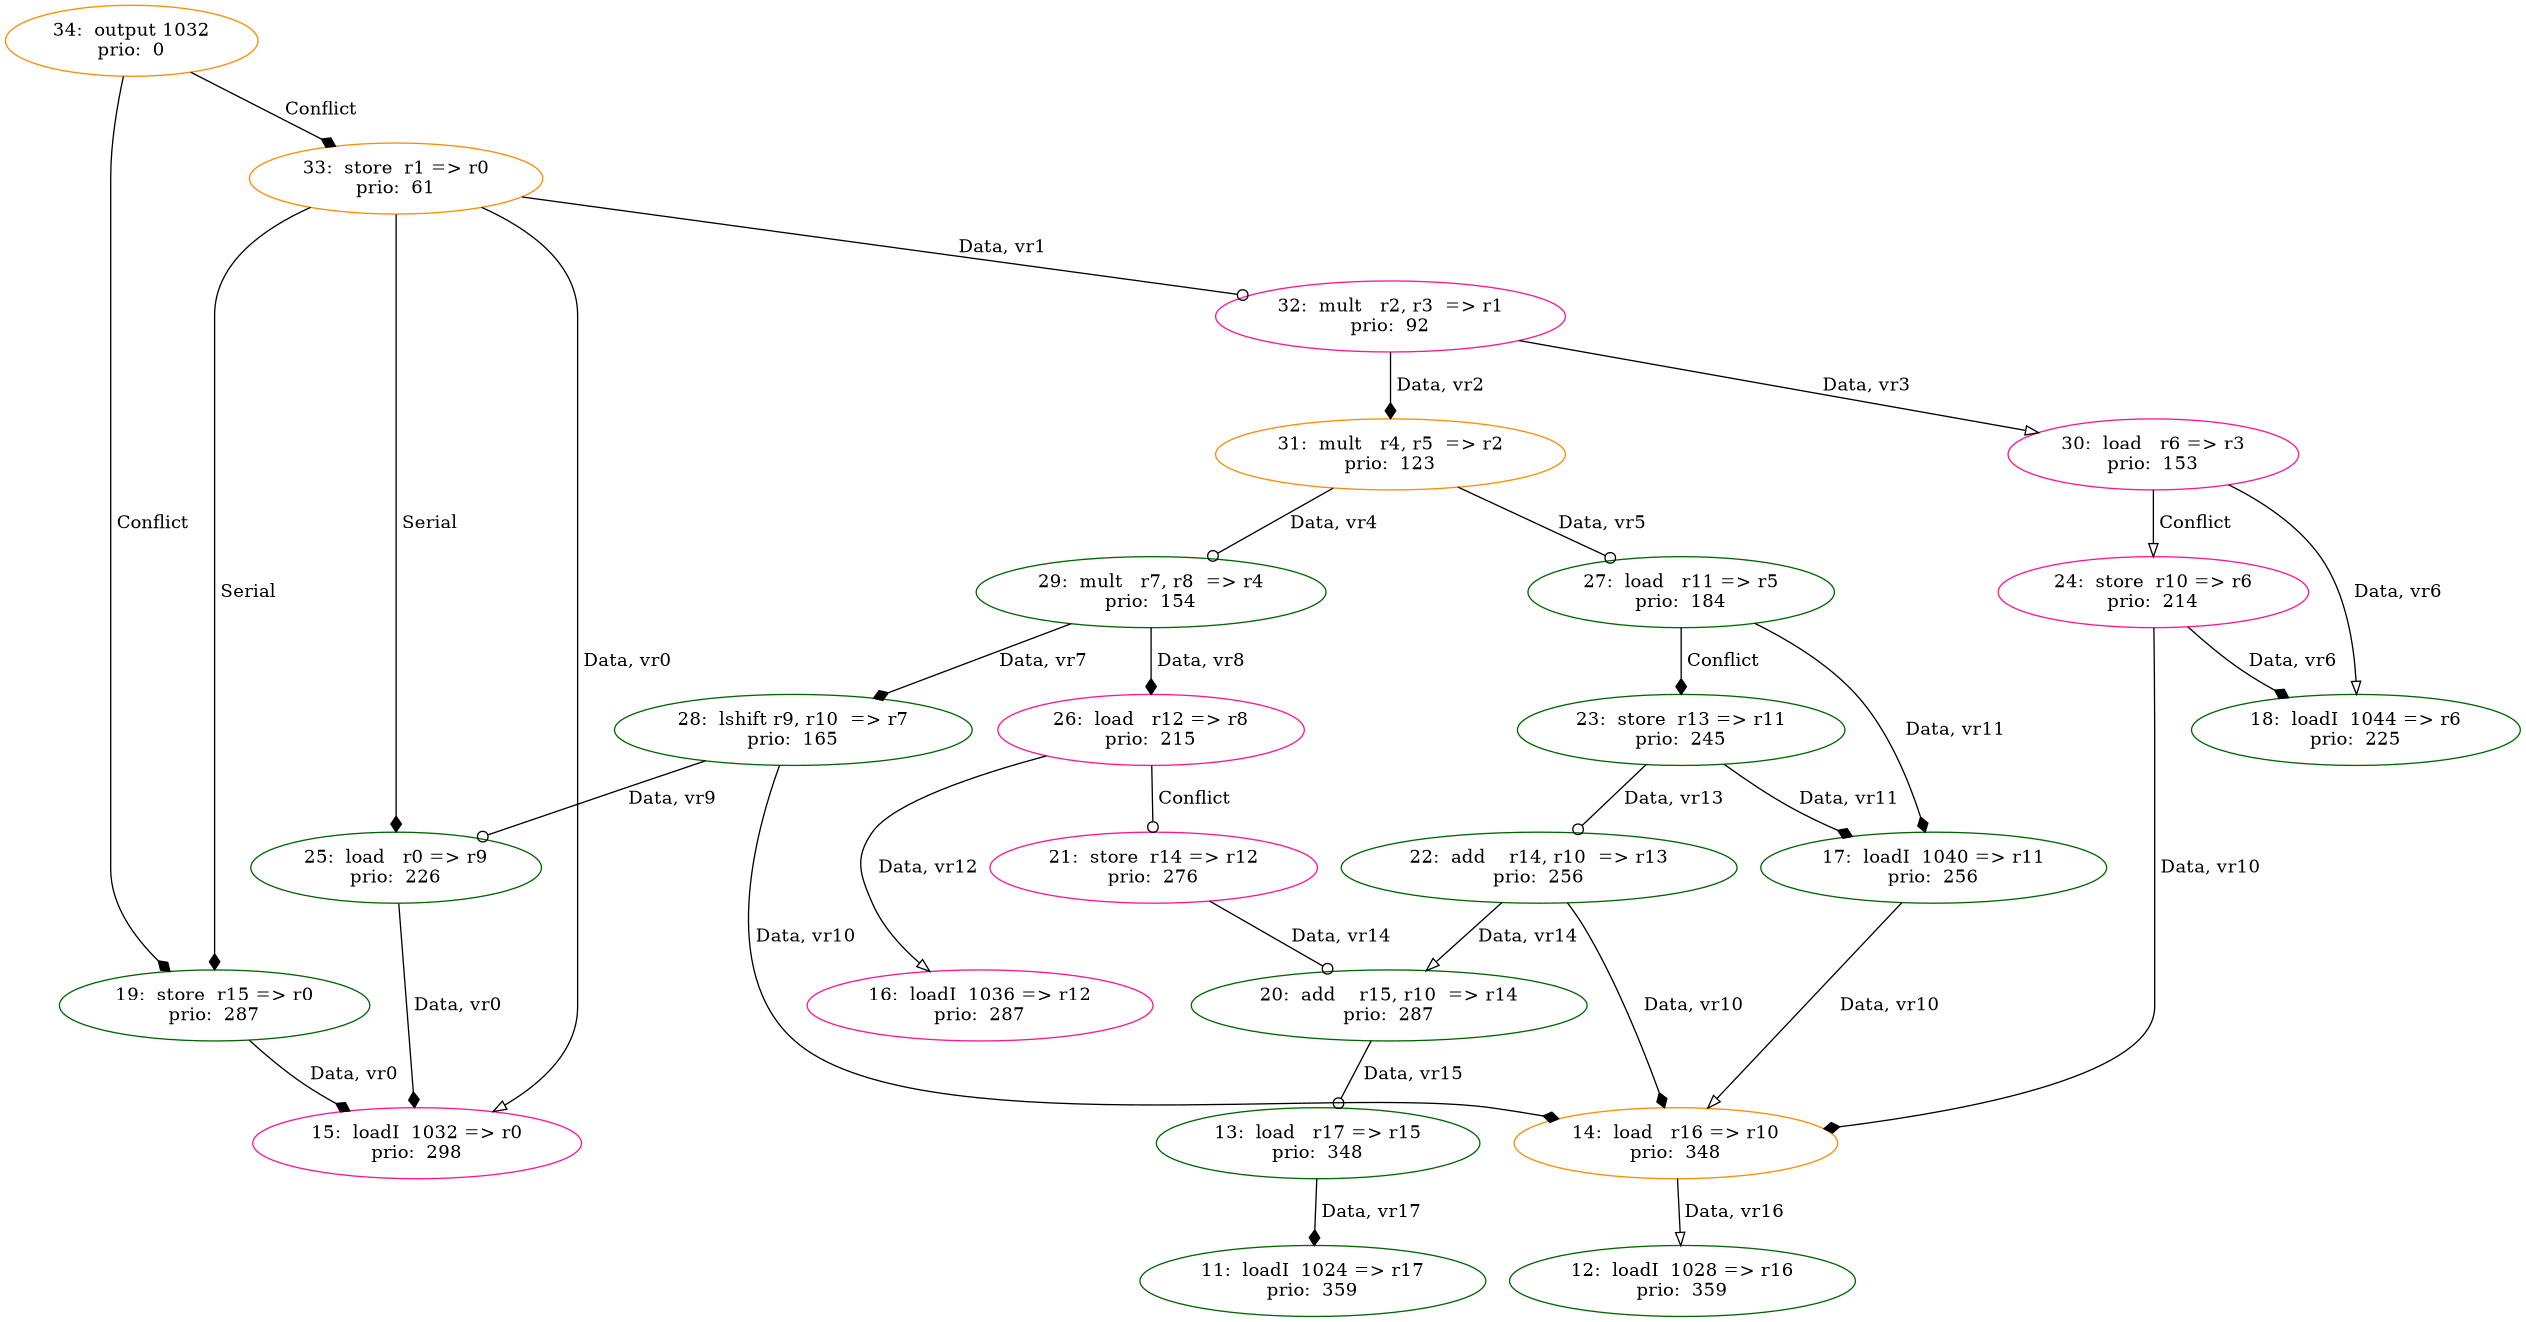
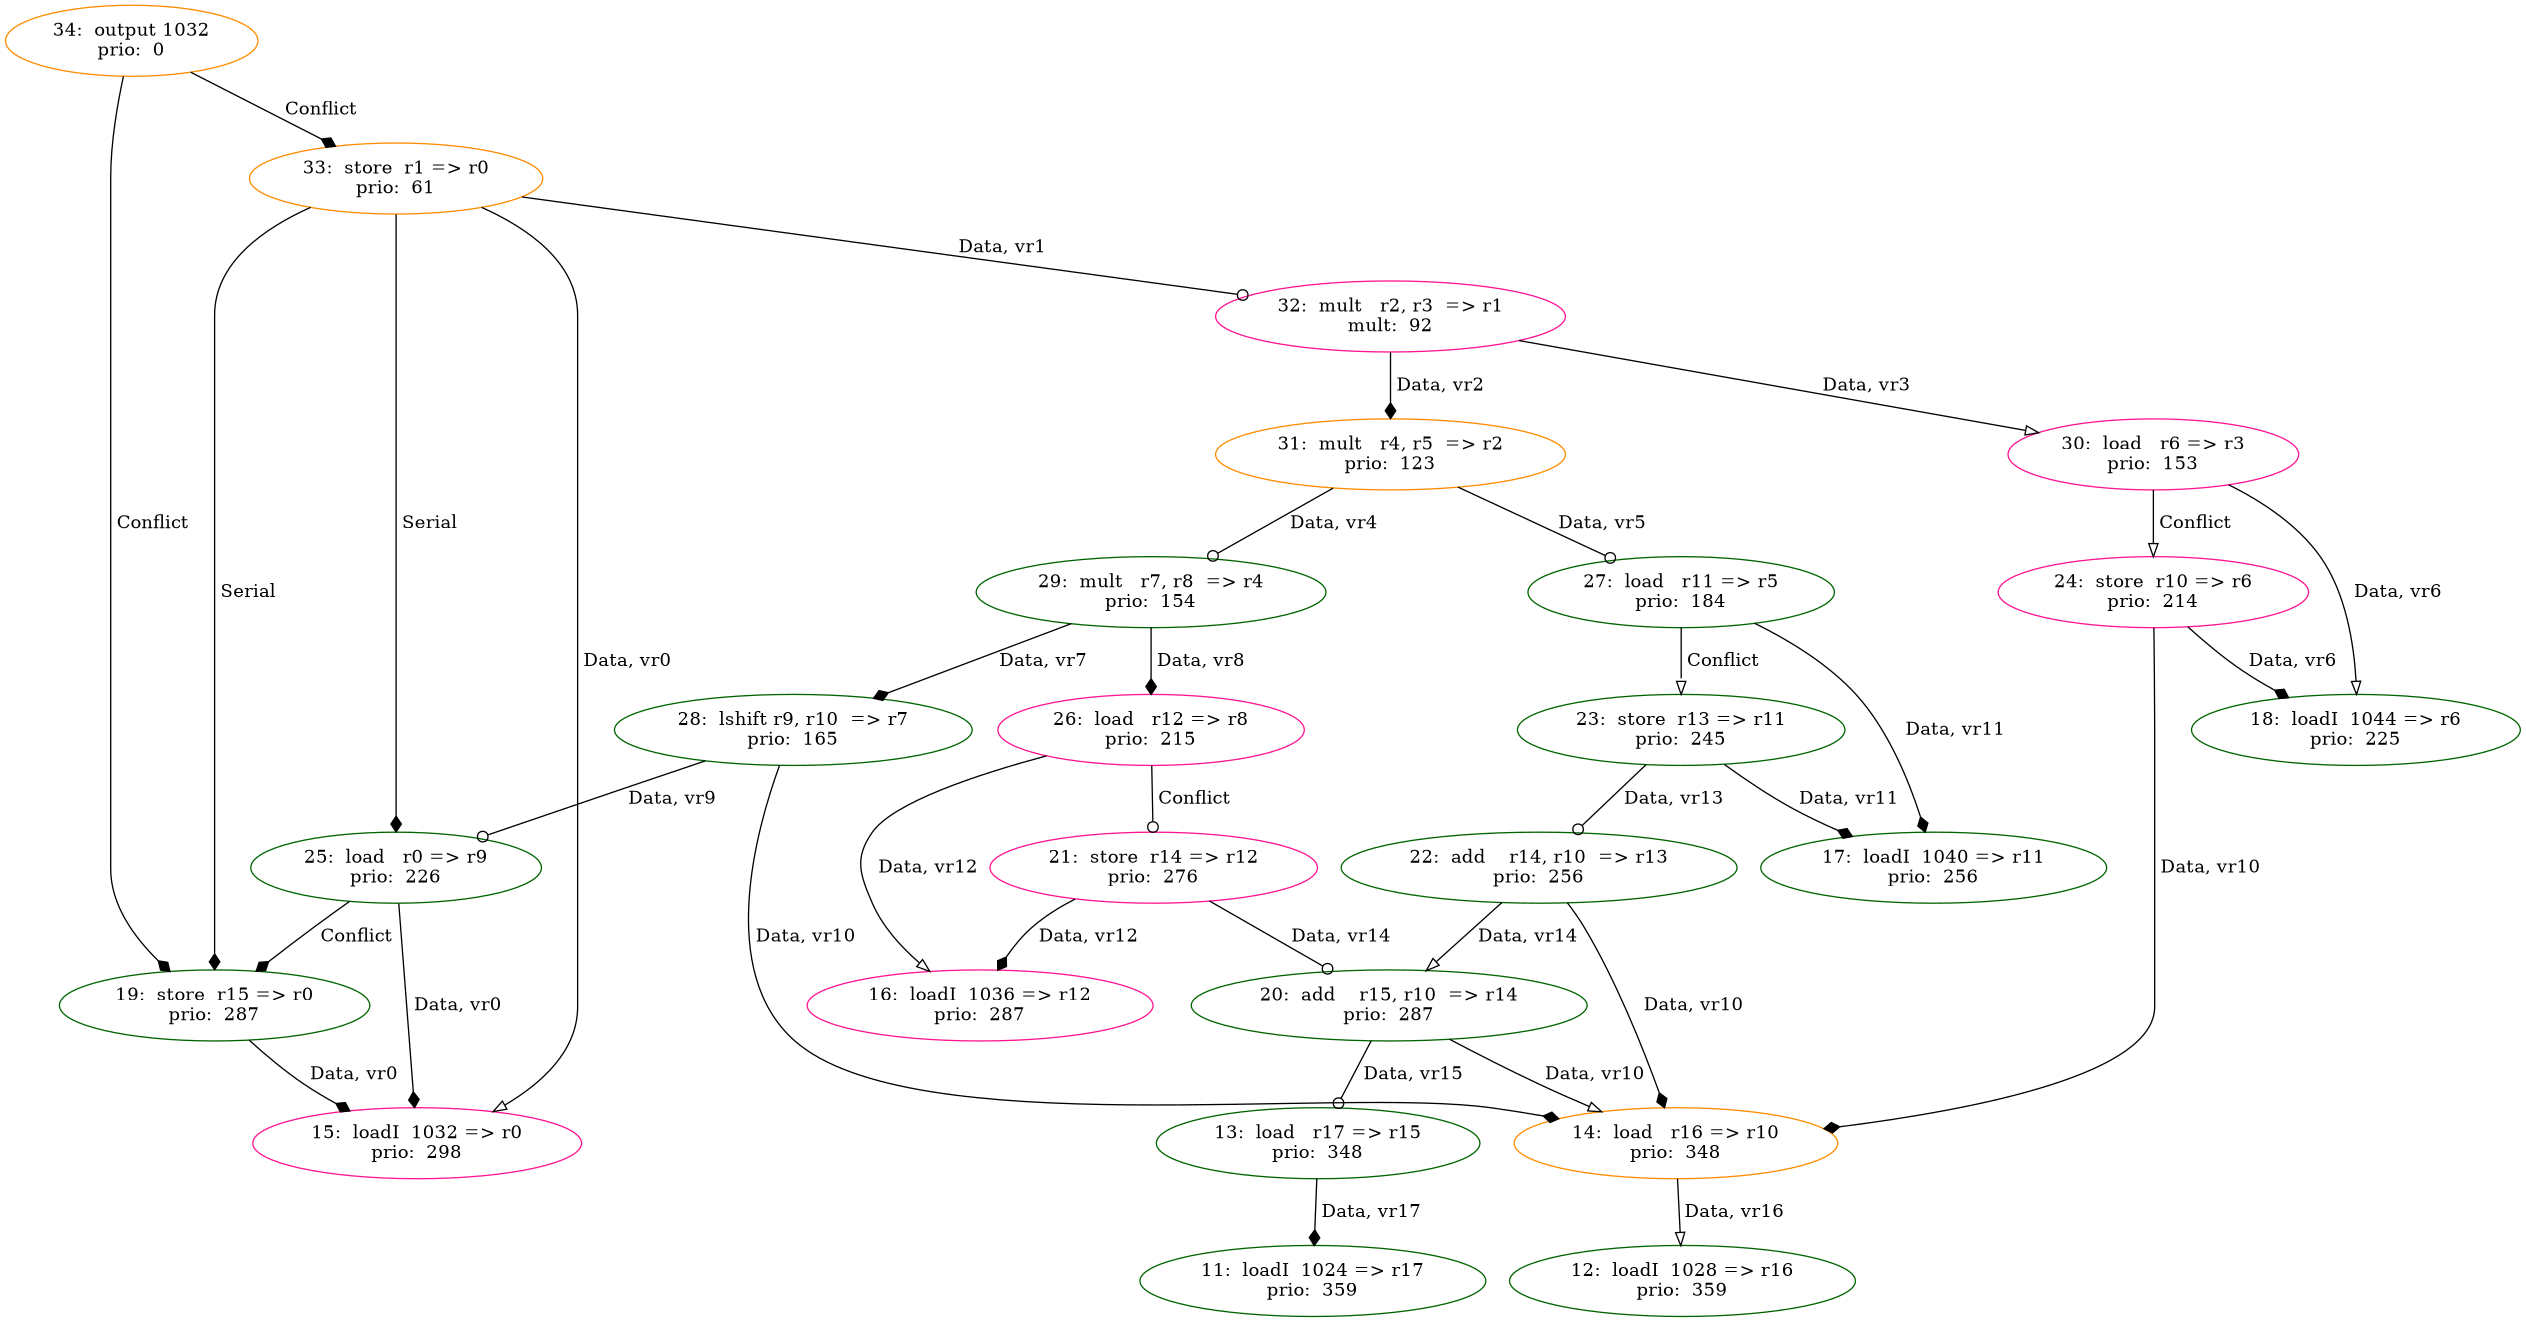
node "32:  mult   r2, r3  => r1 prio:  92": label "32:  mult   r2, r3  => r1 prio:  92" -> "32:  mult   r2, r3  => r1 mult:  92"
edge "27:  load   r11 => r5 prio:  184" -> "23:  store  r13 => r11 prio:  245": arrowhead diamond -> onormal
edge "21:  store  r14 => r12 prio:  276" -> "16:  loadI  1036 => r12 prio:  287": added, label "Data, vr12"
edge "25:  load   r0 => r9 prio:  226" -> "19:  store  r15 => r0 prio:  287": added, label "Conflict"
edge "17:  loadI  1040 => r11 prio:  256" -> "14:  load   r16 => r10 prio:  348": now "20:  add    r15, r10  => r14 prio:  287" -> "14:  load   r16 => r10 prio:  348"
